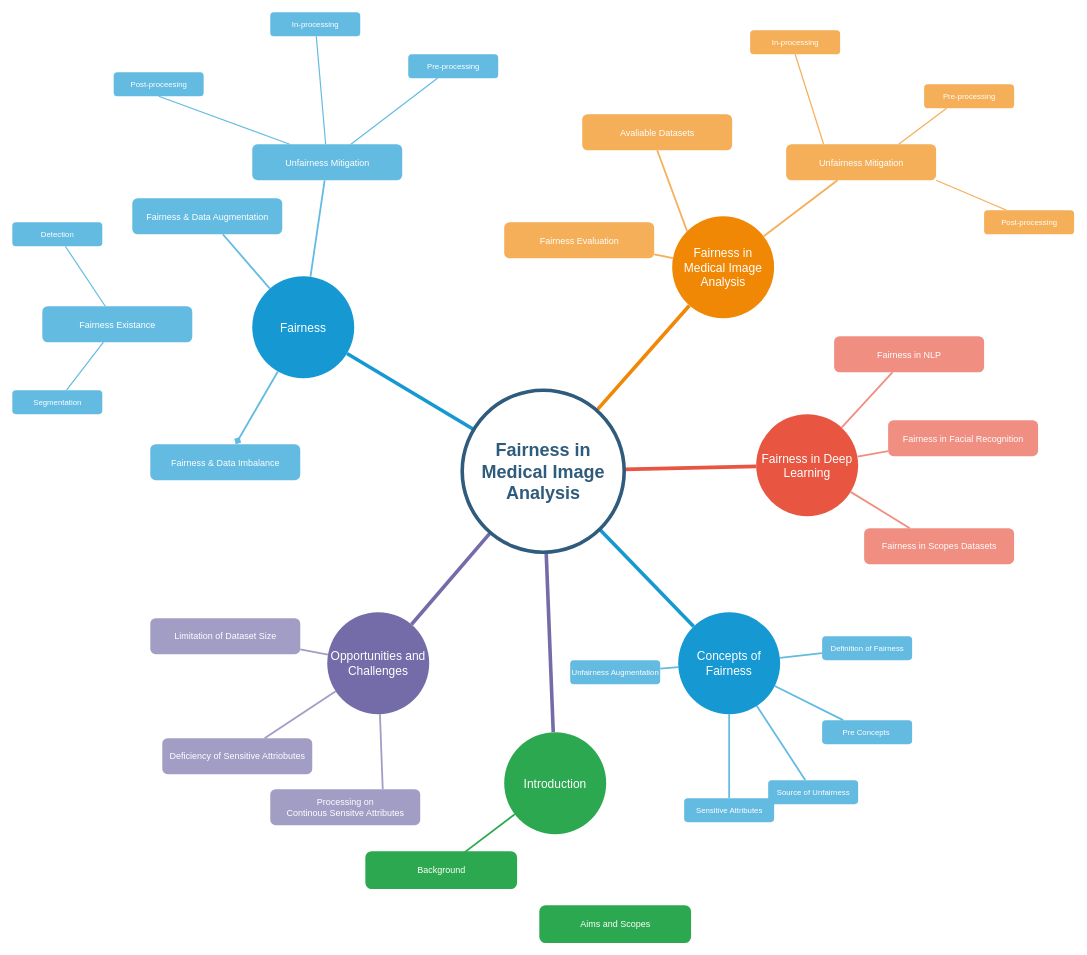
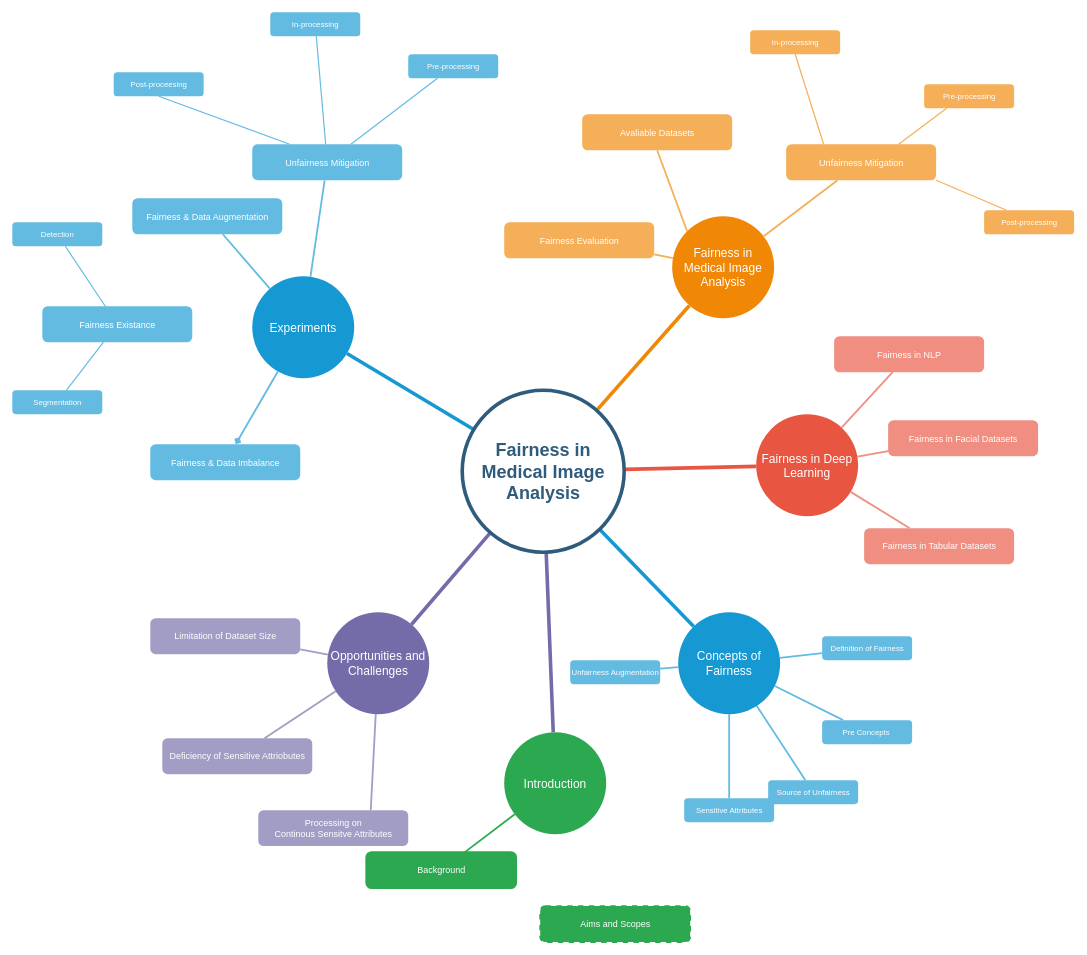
node "Fairness": label "Fairness" -> "Experiments"
node "Fairness in Facial Recognition": label "Fairness in Facial Recognition" -> "Fairness in Facial Datasets"
node "Fairness in Scopes Datasets": label "Fairness in Scopes Datasets" -> "Fairness in Tabular Datasets"
node "Processing on Continous Sensitve Attributes": moved (345, 807) -> (333, 828)
node "Aims and Scopes": style solid -> dashed
